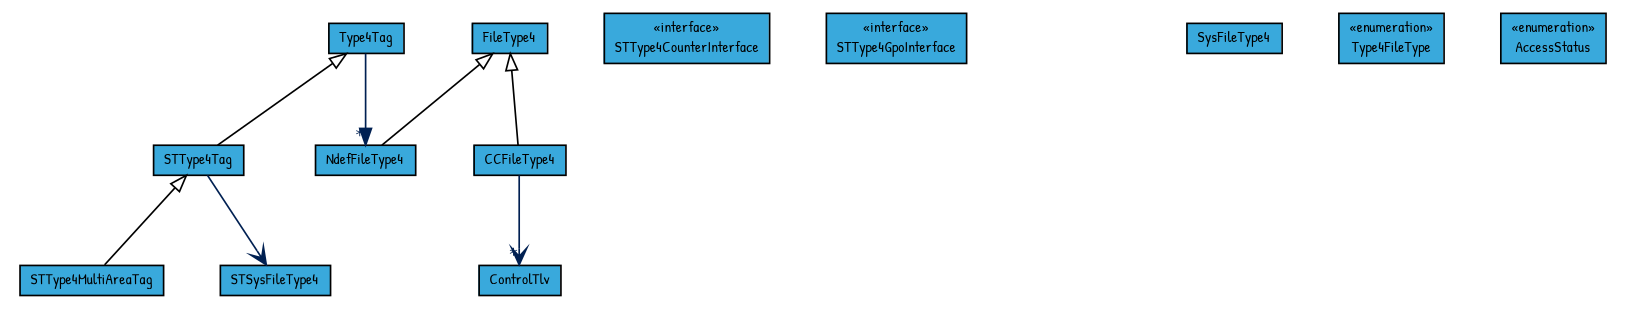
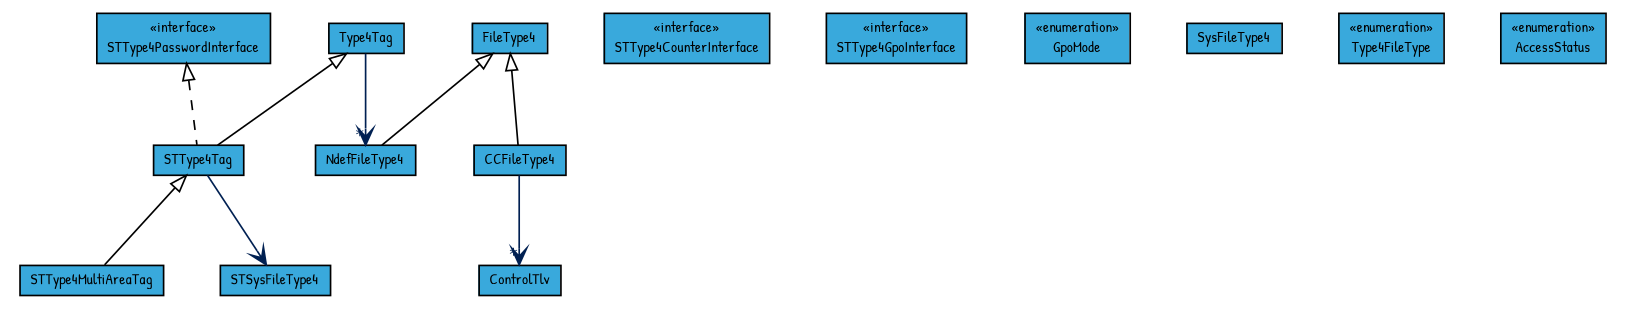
node "STType4PasswordInterface": added
node "GpoMode": added
edge "Type4Tag" -> "NdefFileType4": arrowhead normal -> open
